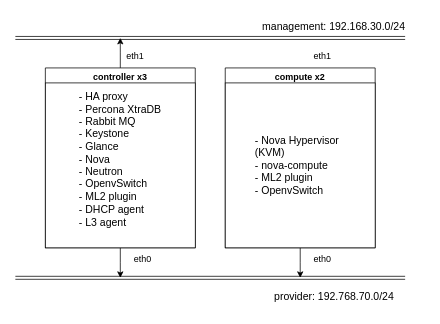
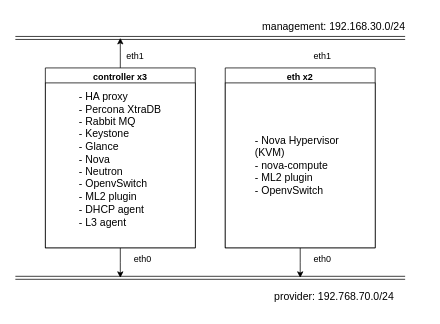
node "compute x2": label "compute x2" -> "eth x2"
